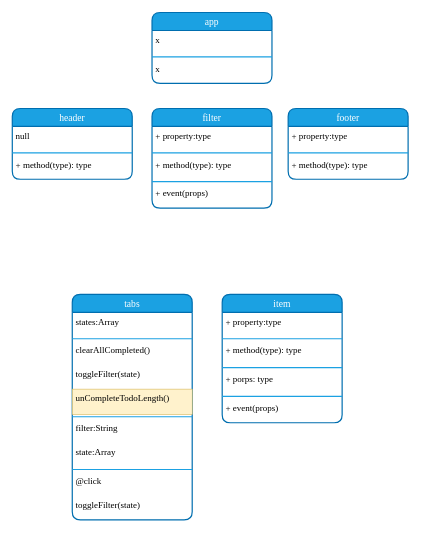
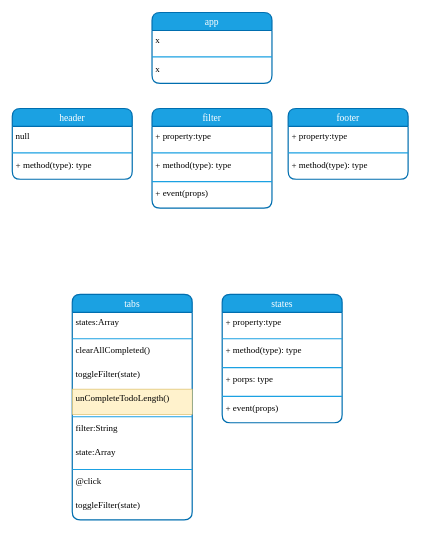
node "item": label "item" -> "states"
